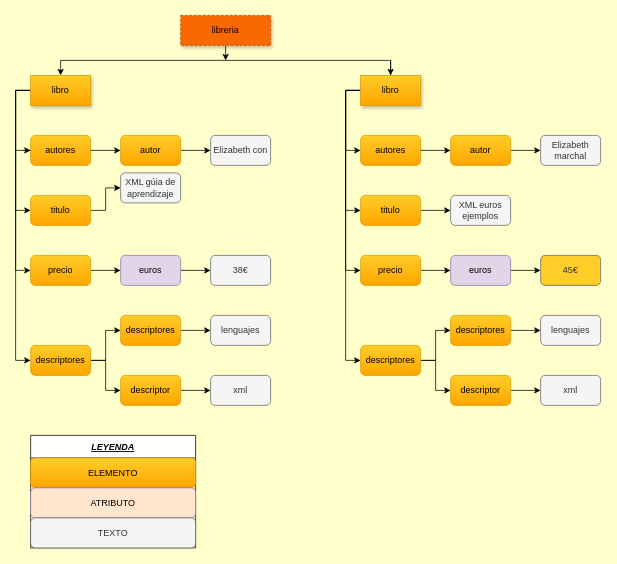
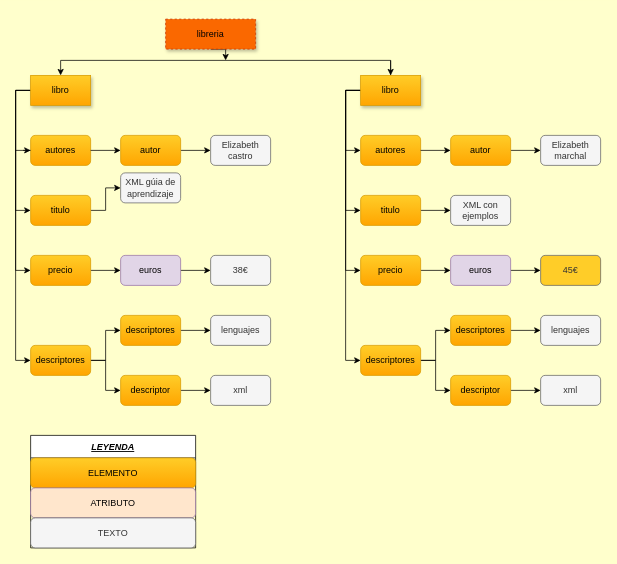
node "libreria": moved (225, 30) -> (210, 34)
node "Elizabeth con": label "Elizabeth con" -> "Elizabeth castro"
node "XML euros ejemplos": label "XML euros ejemplos" -> "XML con ejemplos"
